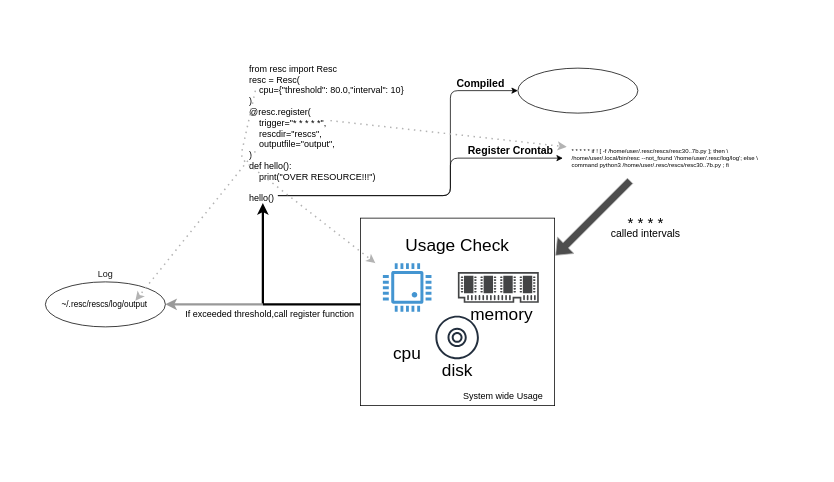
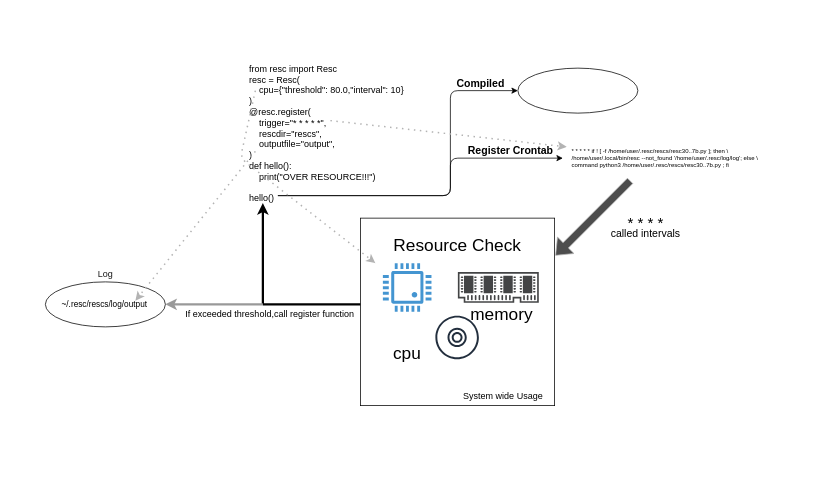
node "Usage Check": label "Usage Check" -> "Resource Check"
node "disk": removed
